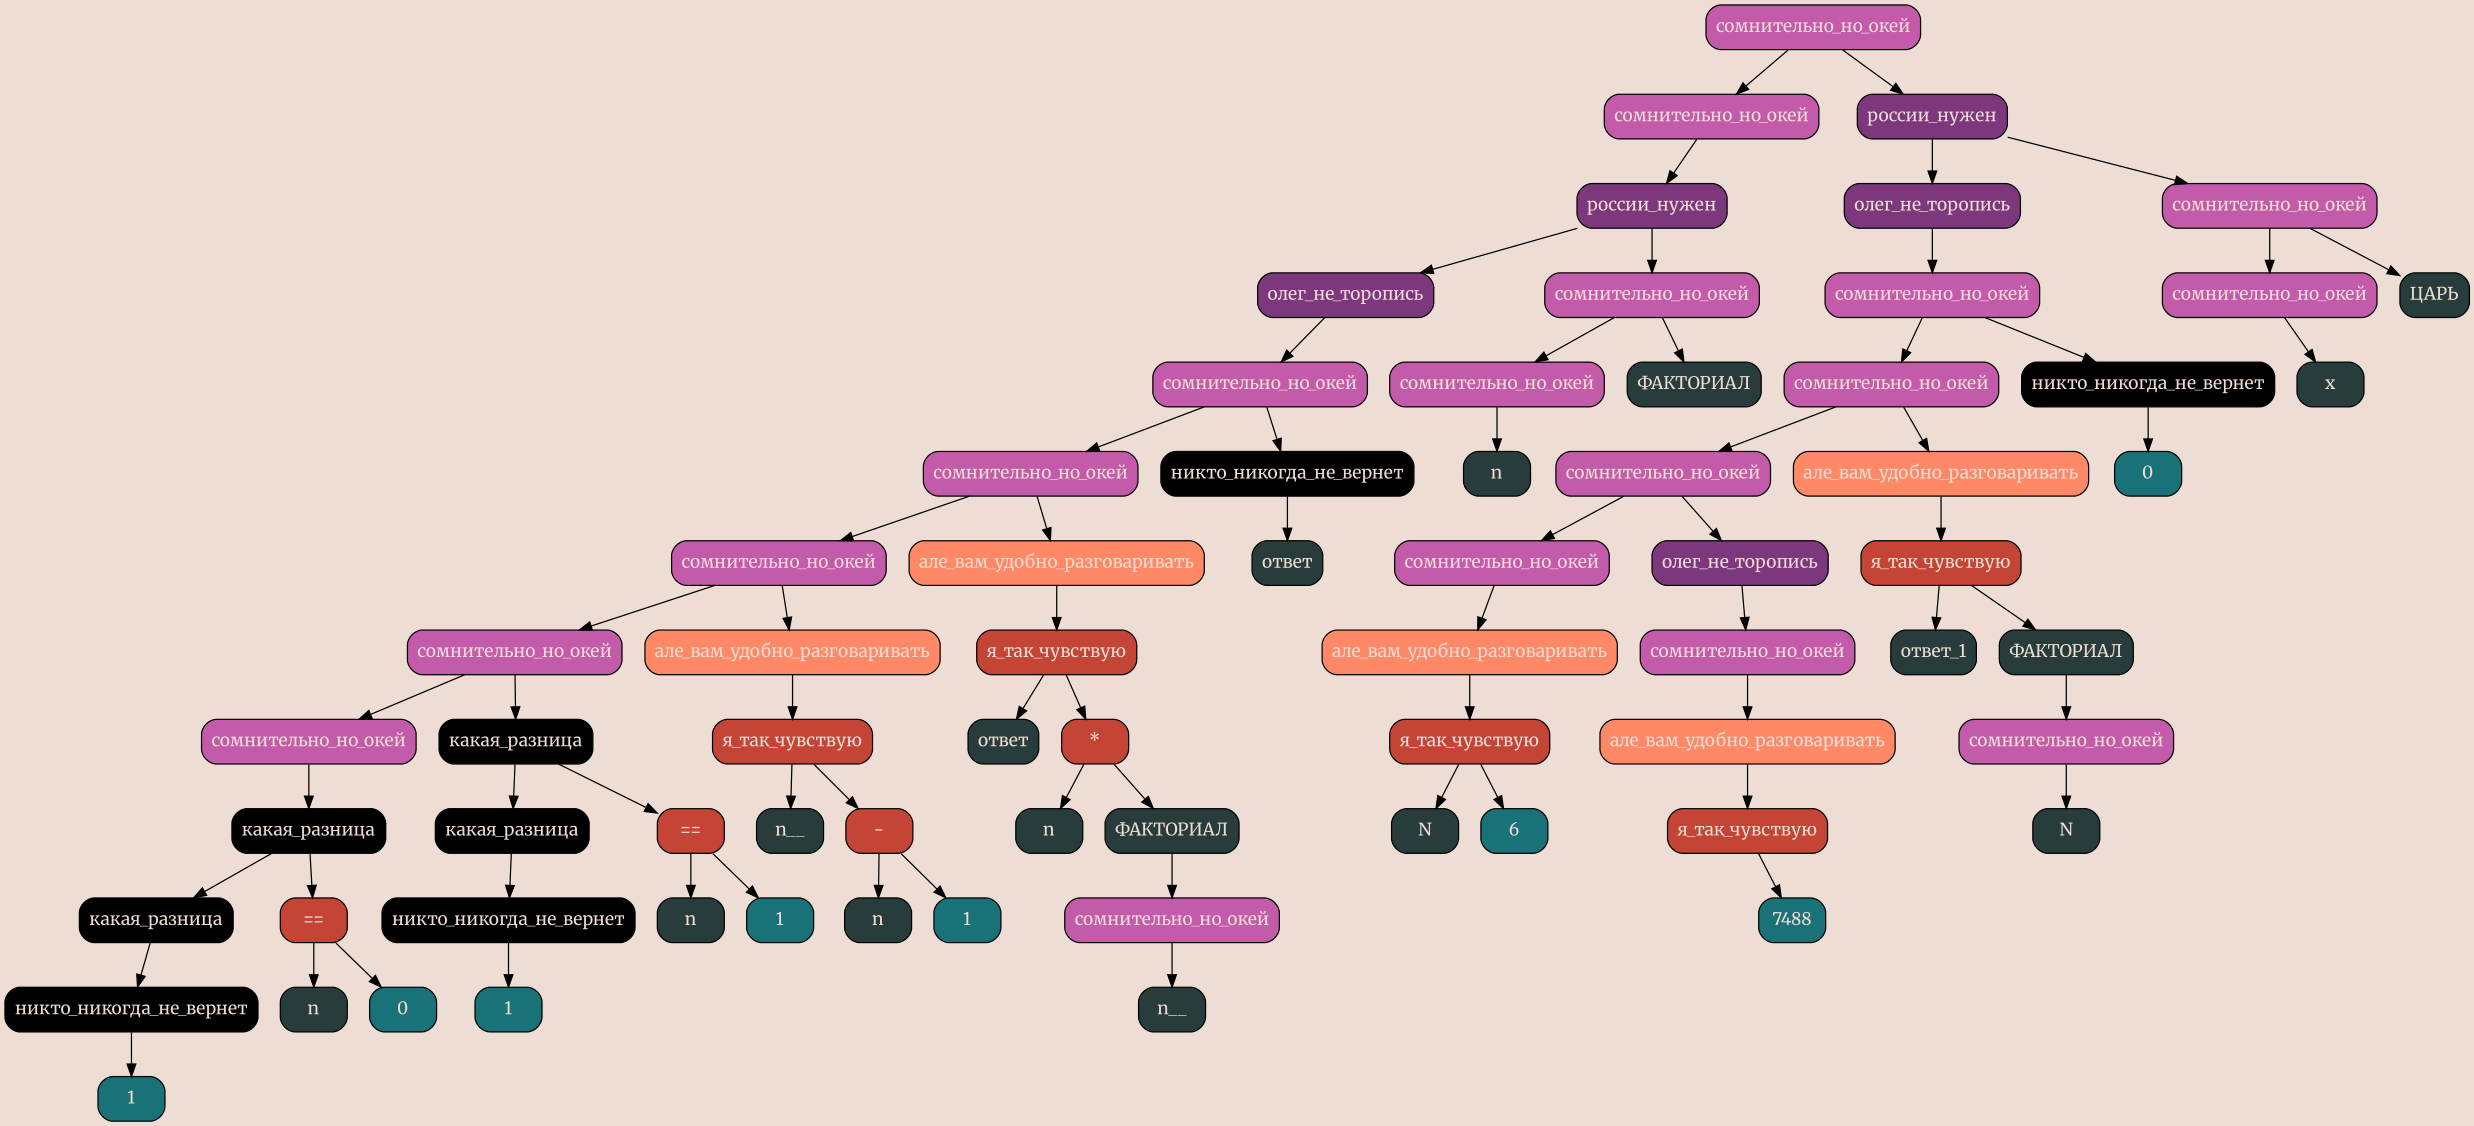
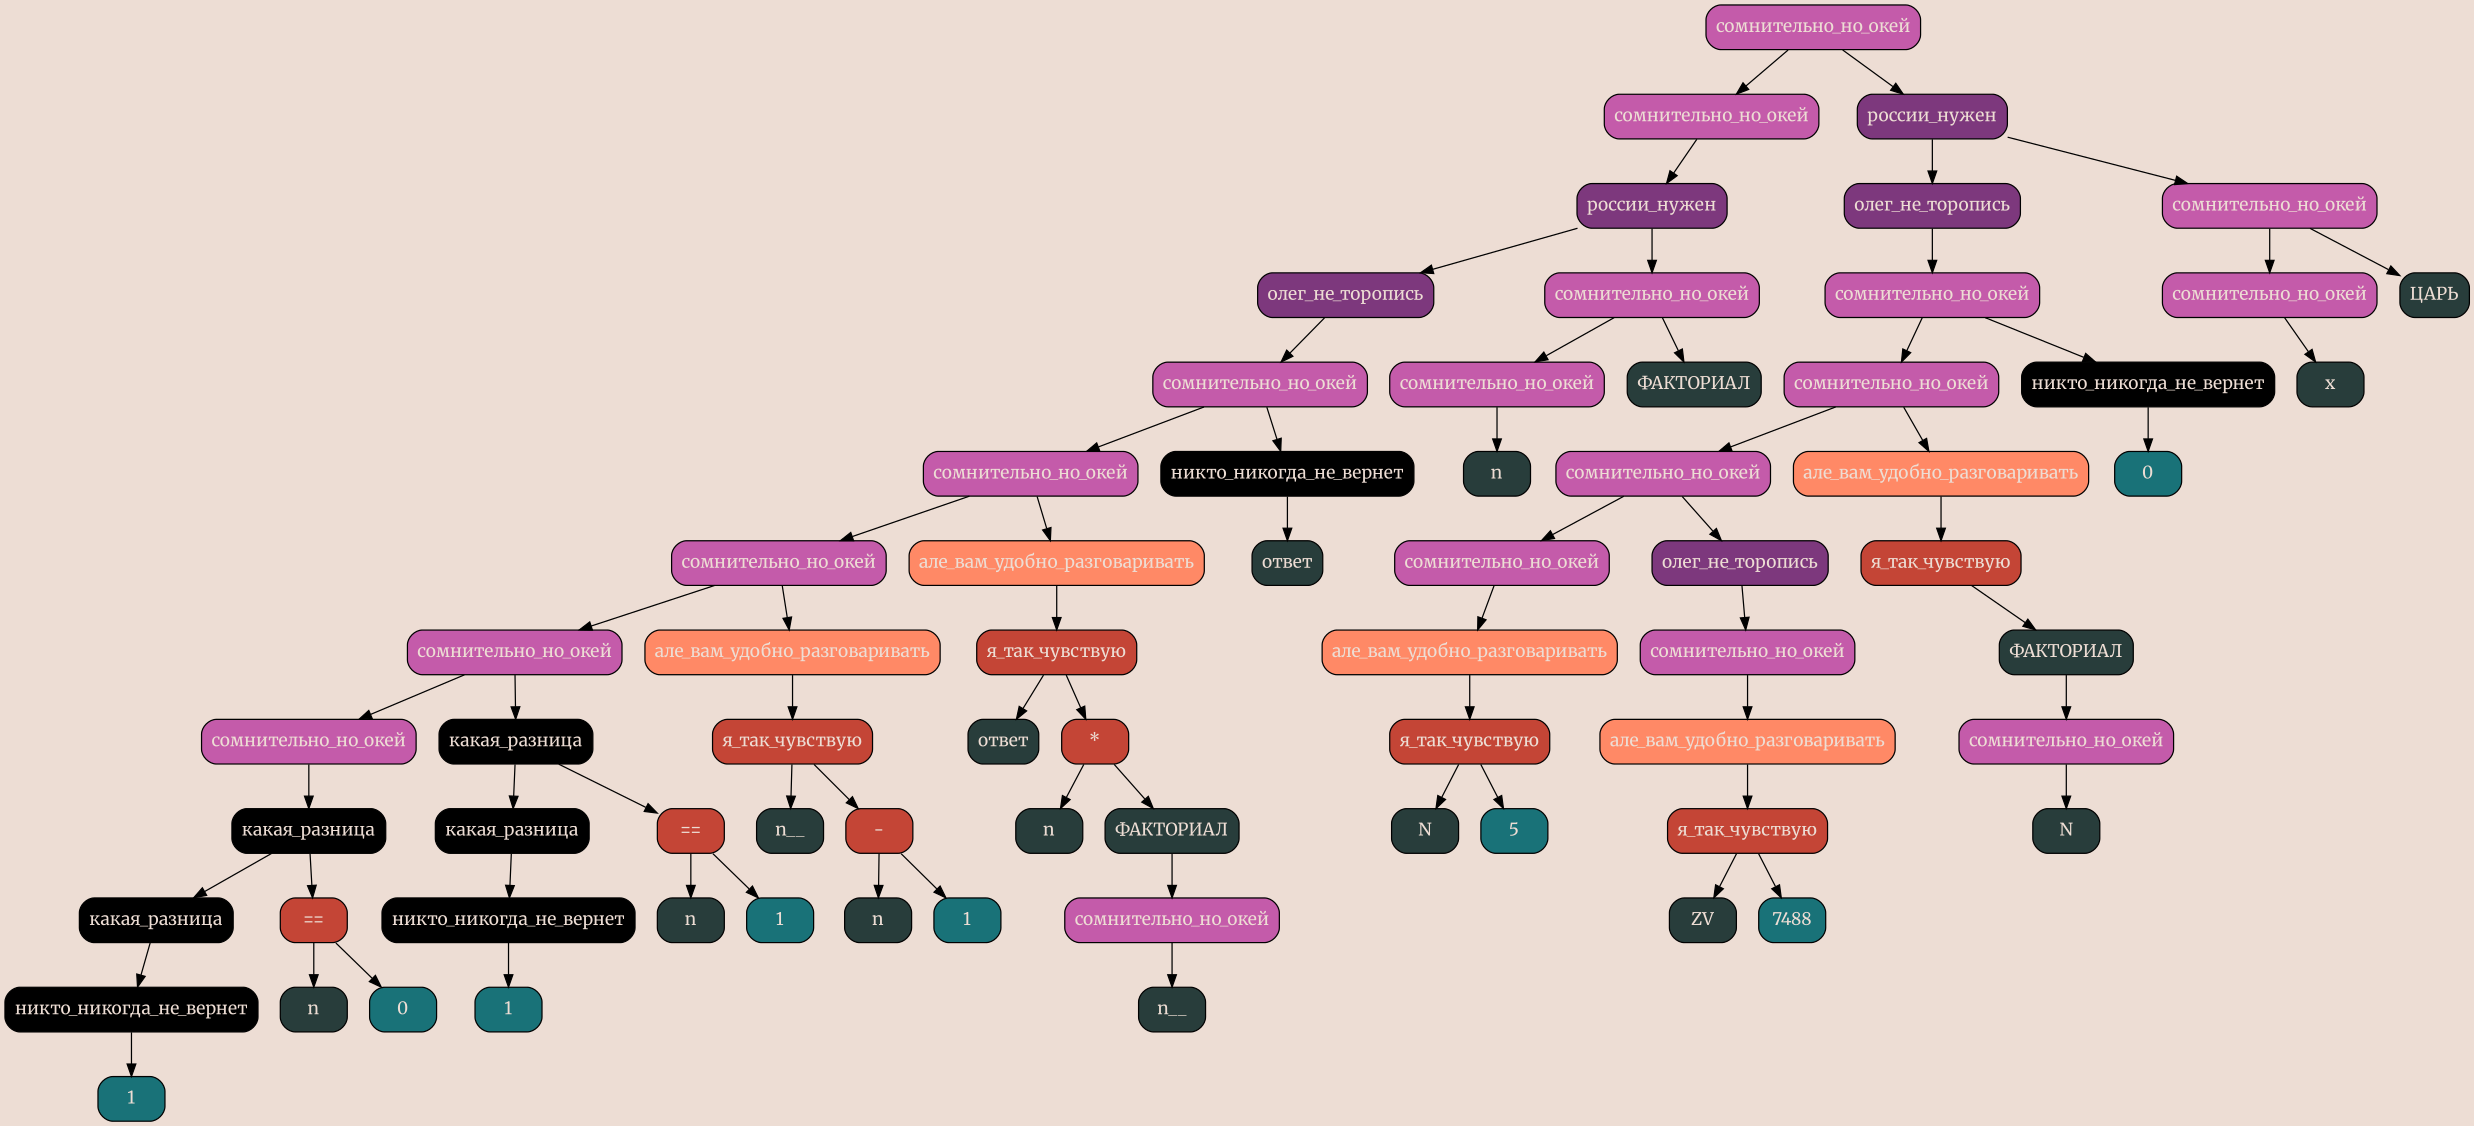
node "ответ_1": removed
node "6": label "6" -> "5"
node "ZV": added
